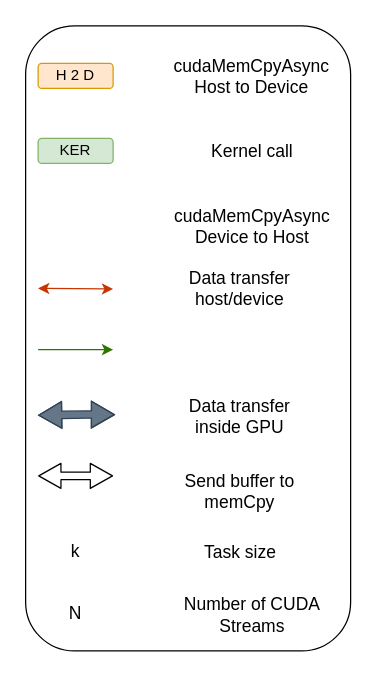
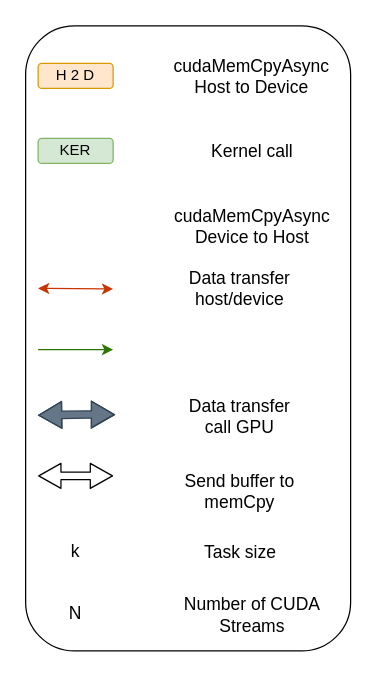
node "Data transfer inside GPU": label "Data transfer inside GPU" -> "Data transfer call GPU"
